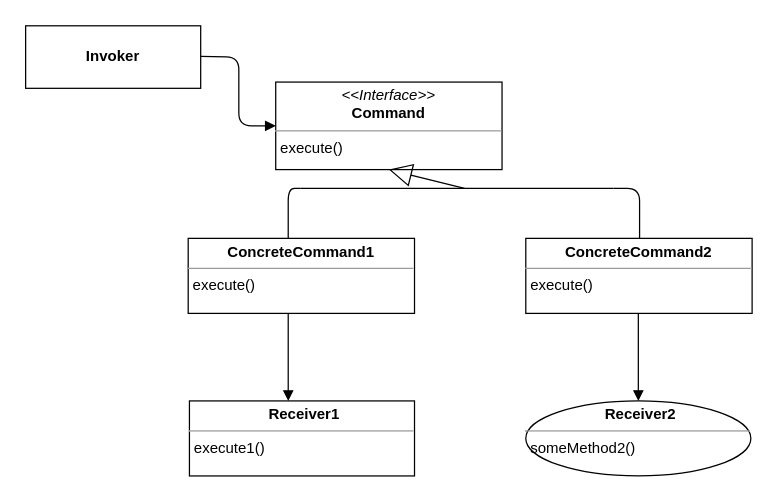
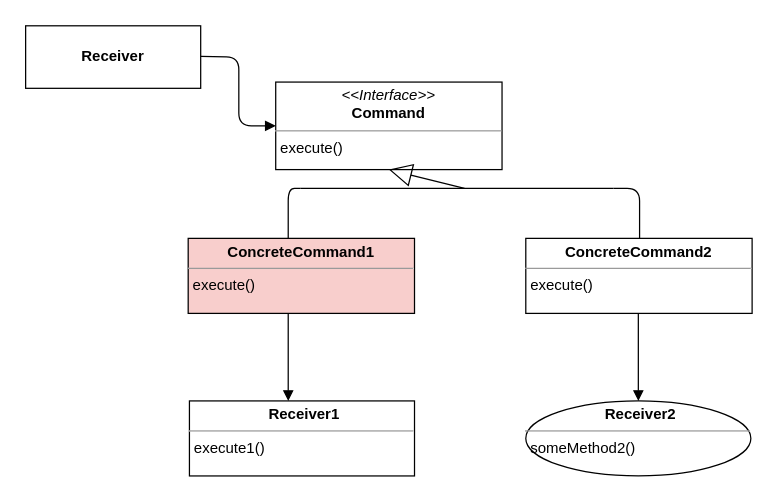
node "Invoker": label "Invoker" -> "Receiver"
node "ConcreteCommand1 execute()": fillcolor #ffffff -> #f8cecc
